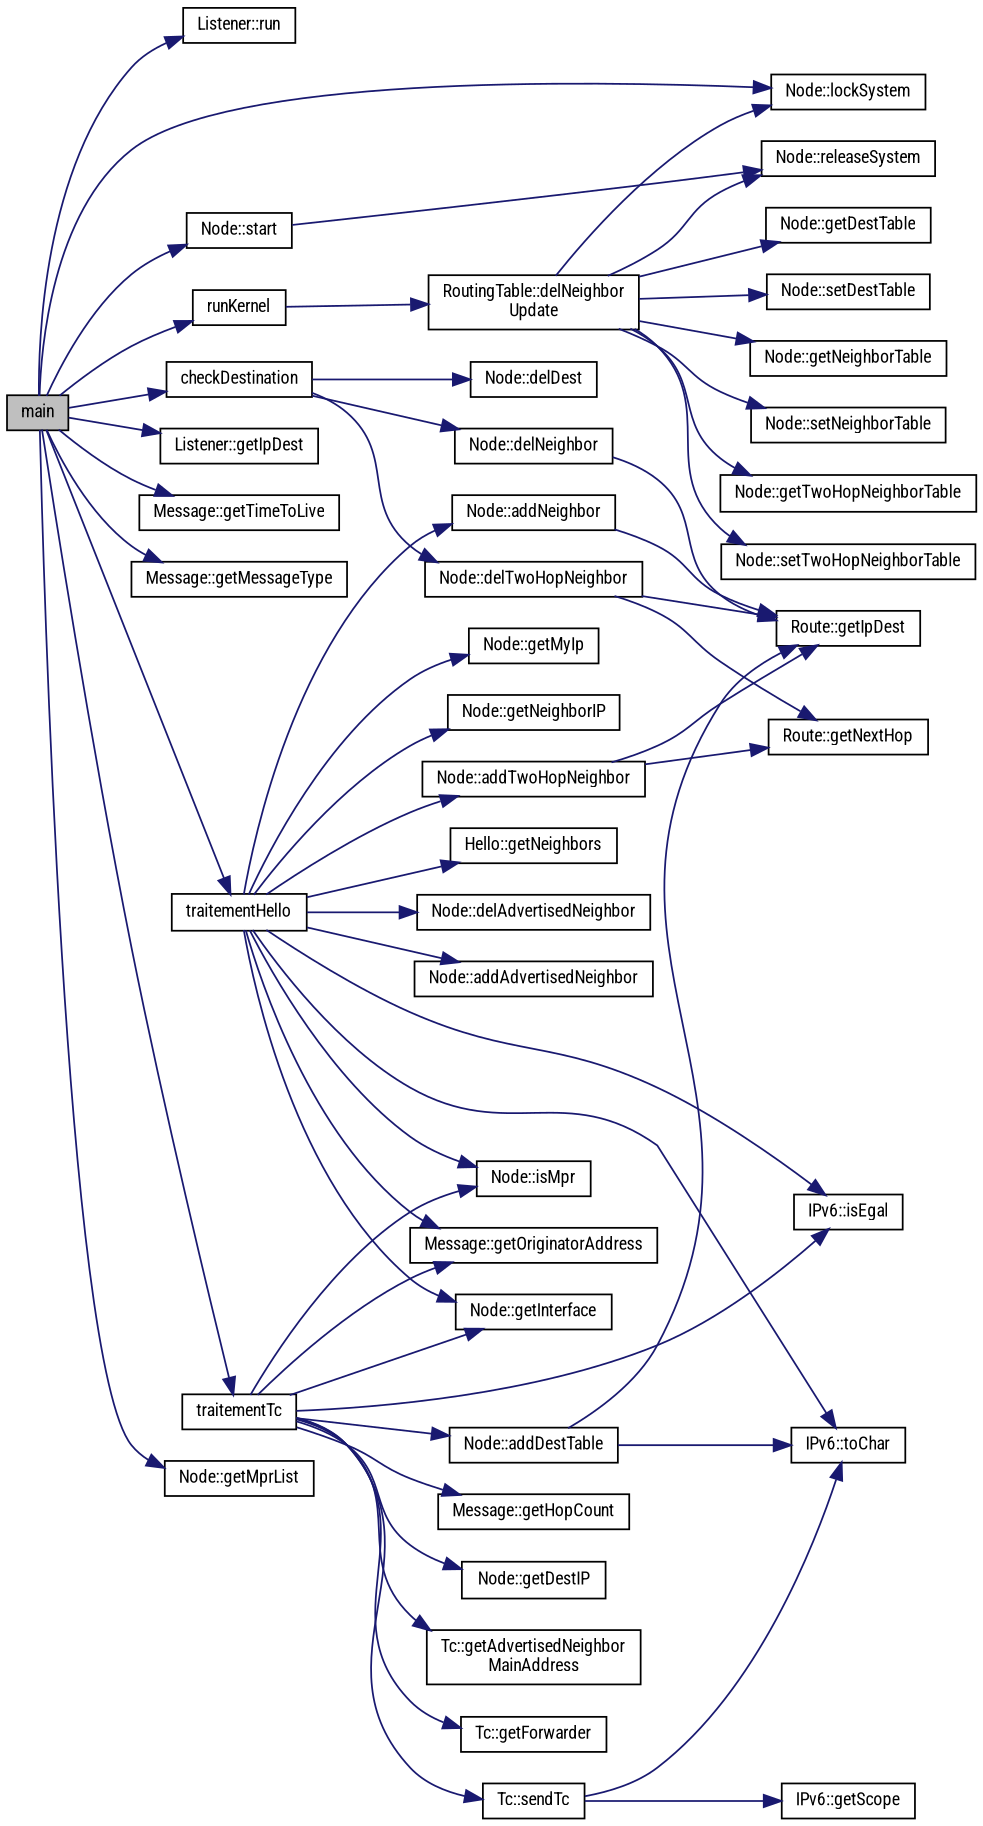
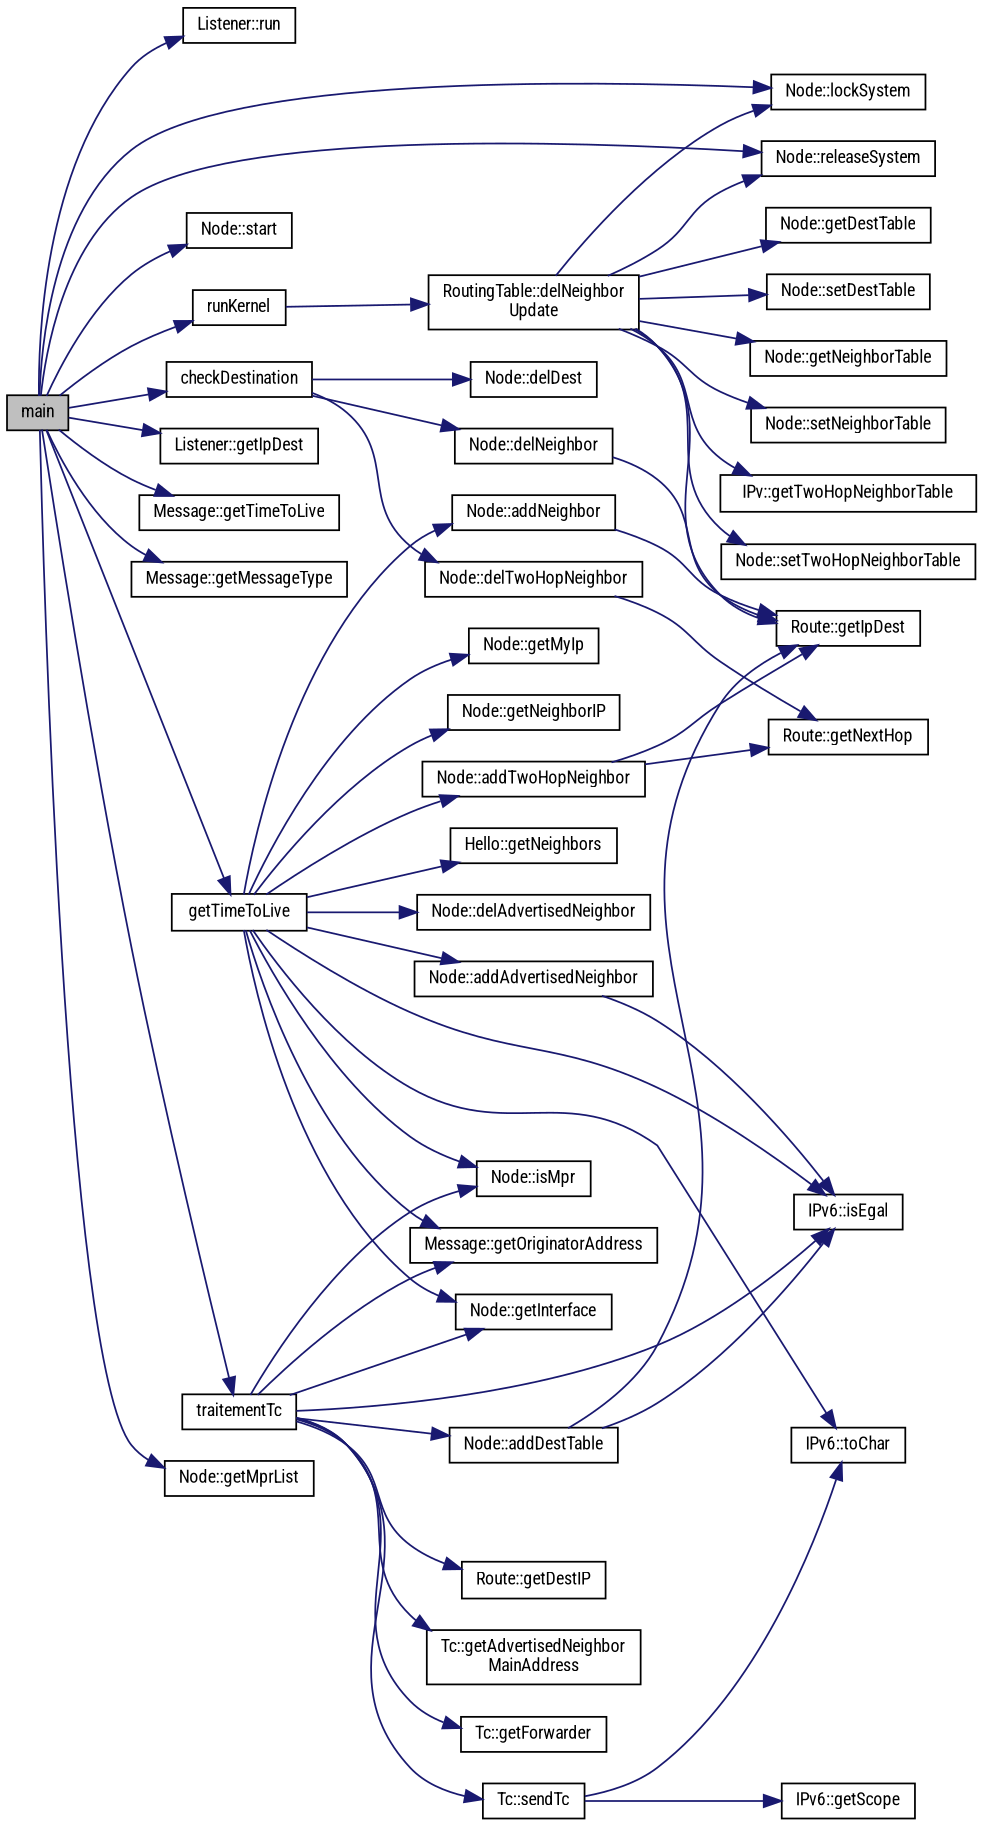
edge "Node::start" -> "Node::releaseSystem": now "main" -> "Node::releaseSystem"
node "Node::getTwoHopNeighborTable": label "Node::getTwoHopNeighborTable" -> "IPv::getTwoHopNeighborTable"
edge "Node::delTwoHopNeighbor" -> "Route::getIpDest": now "RoutingTable::delNeighbor Update" -> "Route::getIpDest"
node "traitementHello": label "traitementHello" -> "getTimeToLive"
edge "Node::addAdvertisedNeighbor" -> "IPv6::isEgal": added
edge "Node::addDestTable" -> "IPv6::toChar": now "Node::addDestTable" -> "IPv6::isEgal"
node "Message::getHopCount": removed
node "Node::getDestIP": label "Node::getDestIP" -> "Route::getDestIP"
